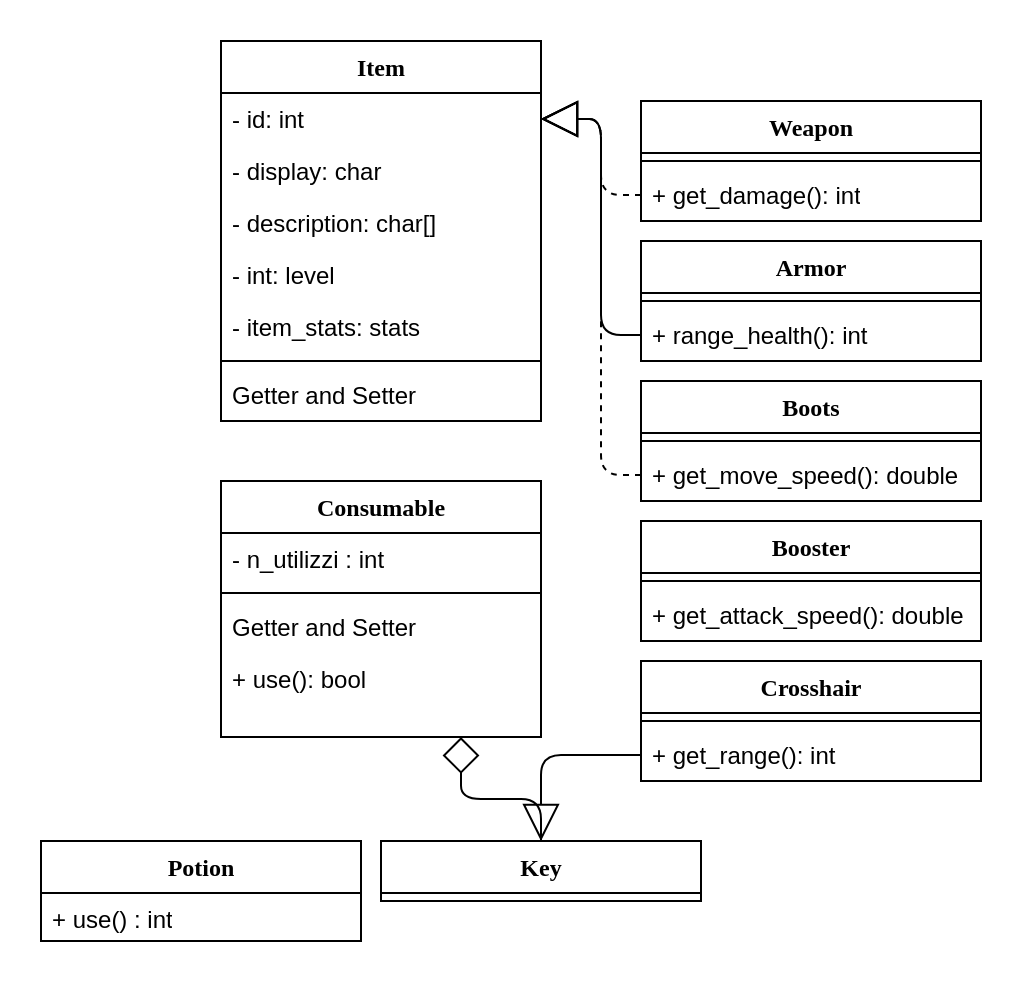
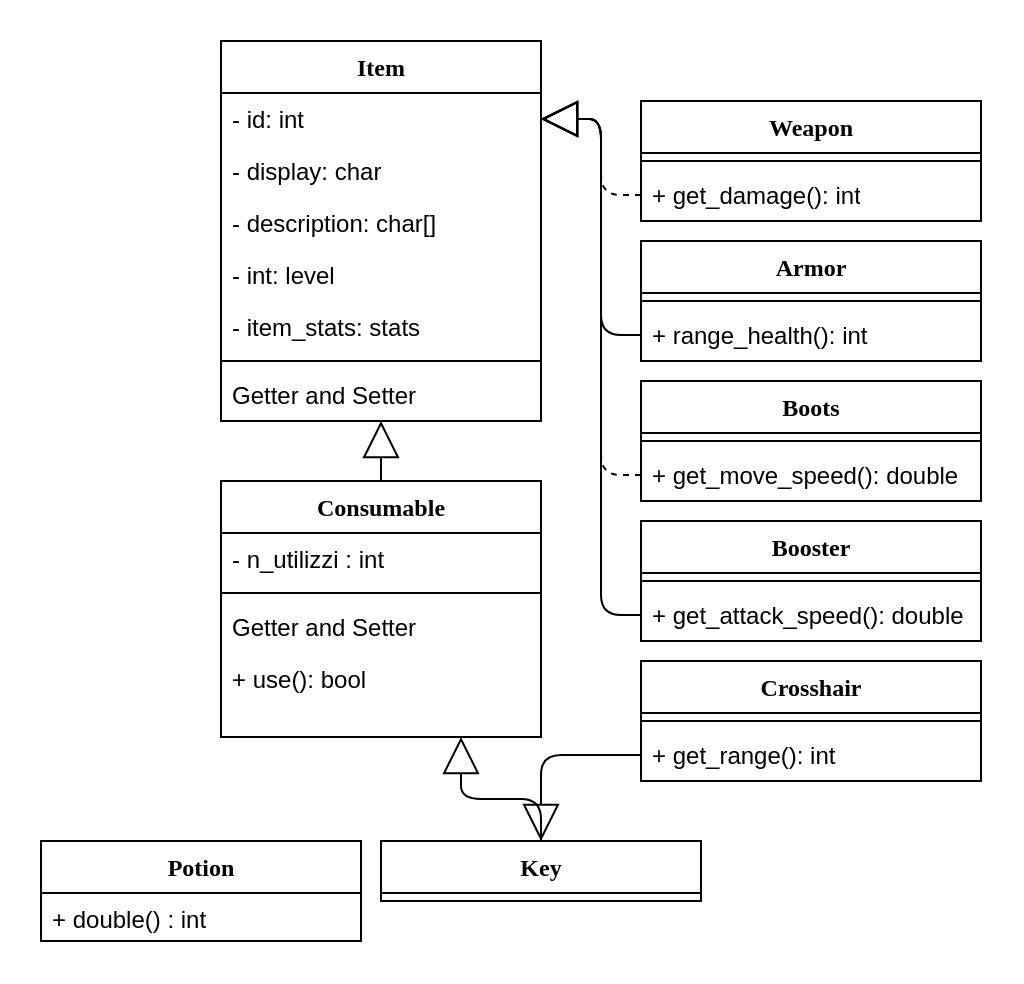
edge "Consumable" -> "Item": added
edge "+ get_attack_speed(): double" -> "- id: int": added
edge "Key" -> "Consumable": arrowhead diamond -> block
node "+ use() : int": label "+ use() : int" -> "+ double() : int"
